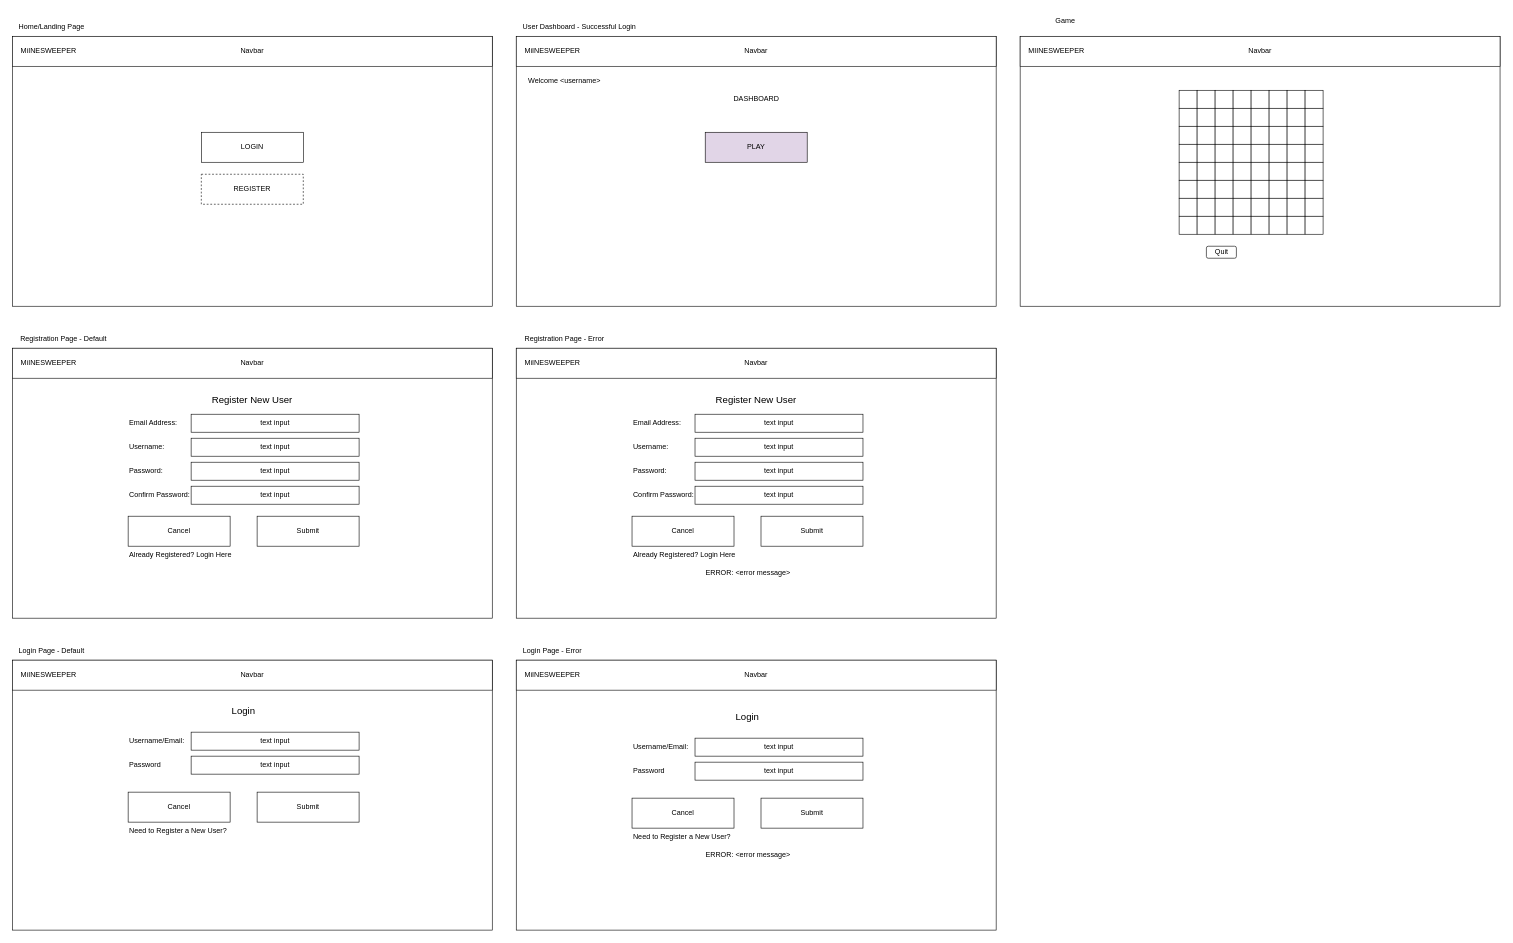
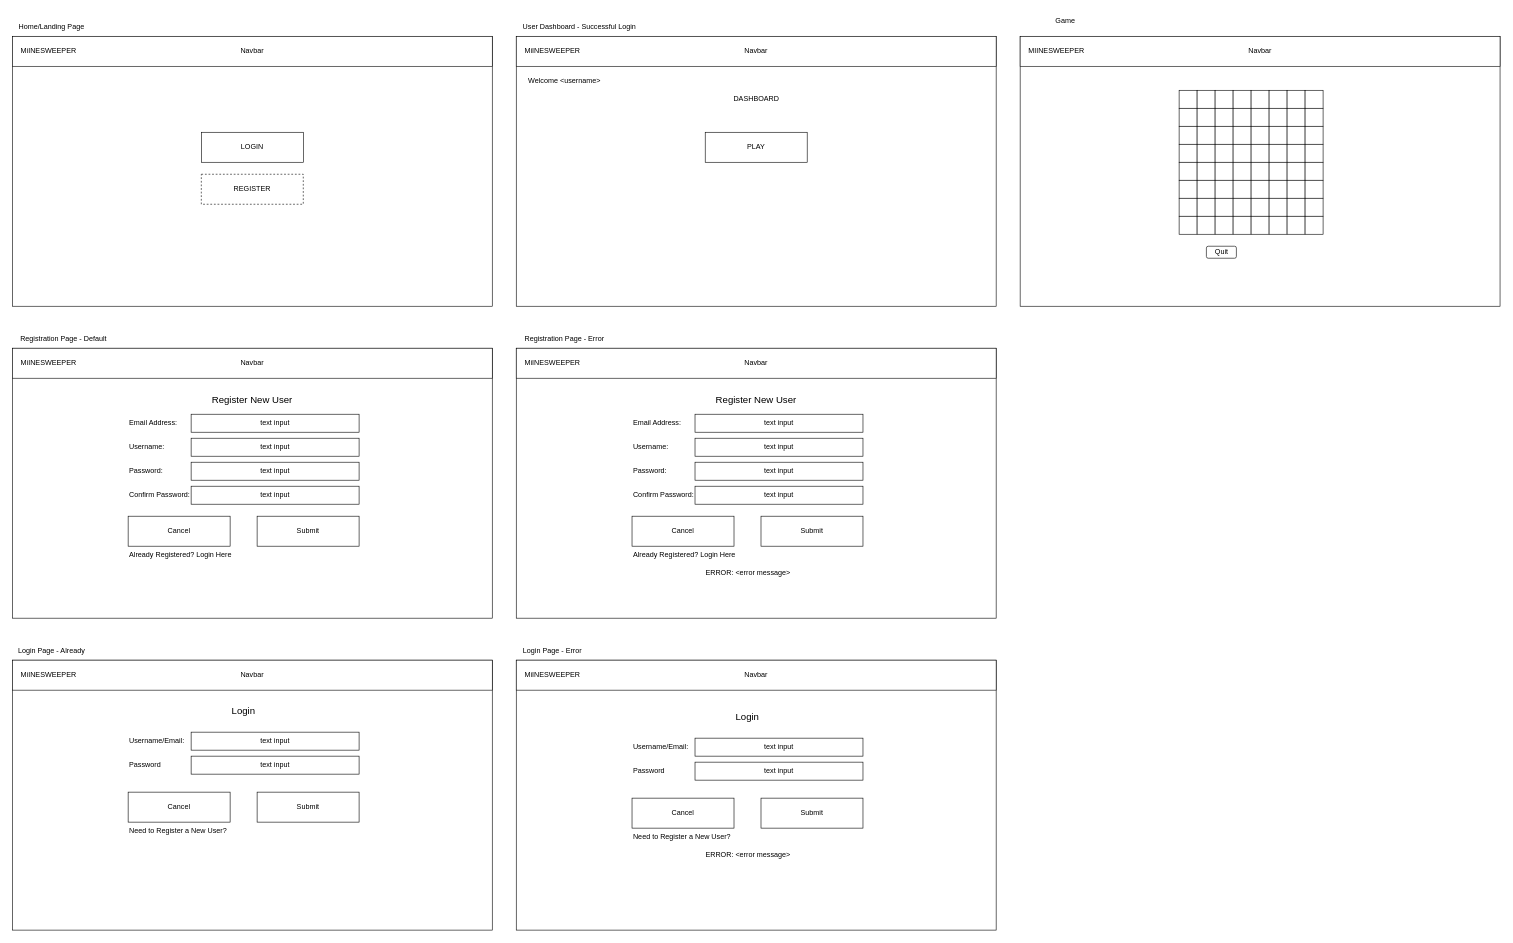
node "PLAY": fillcolor #e1d5e7 -> #ffffff
node "Login Page - Default": label "Login Page - Default" -> "Login Page - Already"
